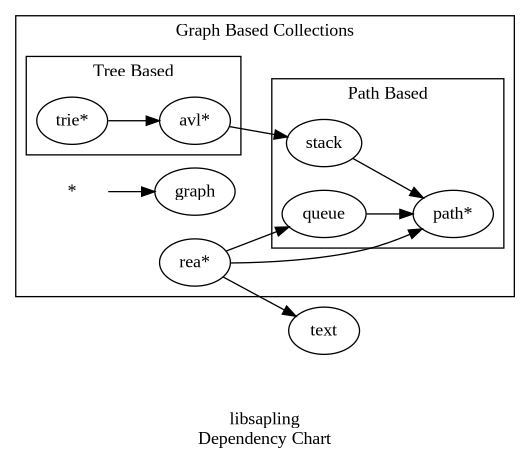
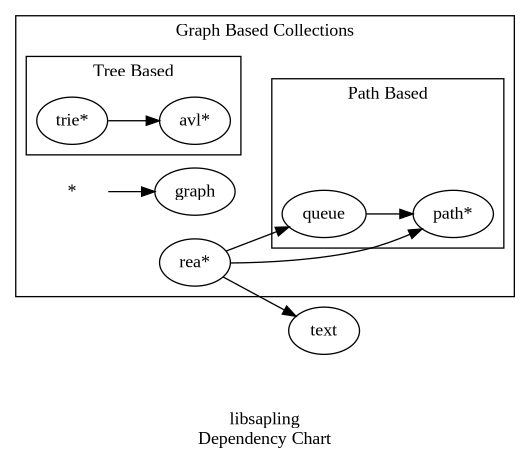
node "stack": removed
